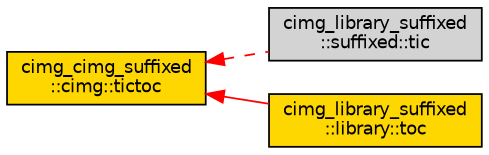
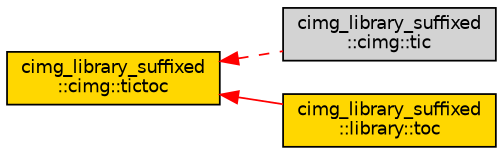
node "cimg_library_suffixed ::suffixed::tic": label "cimg_library_suffixed ::suffixed::tic" -> "cimg_library_suffixed ::cimg::tic"
node "cimg_cimg_suffixed ::cimg::tictoc": label "cimg_cimg_suffixed ::cimg::tictoc" -> "cimg_library_suffixed ::cimg::tictoc"
